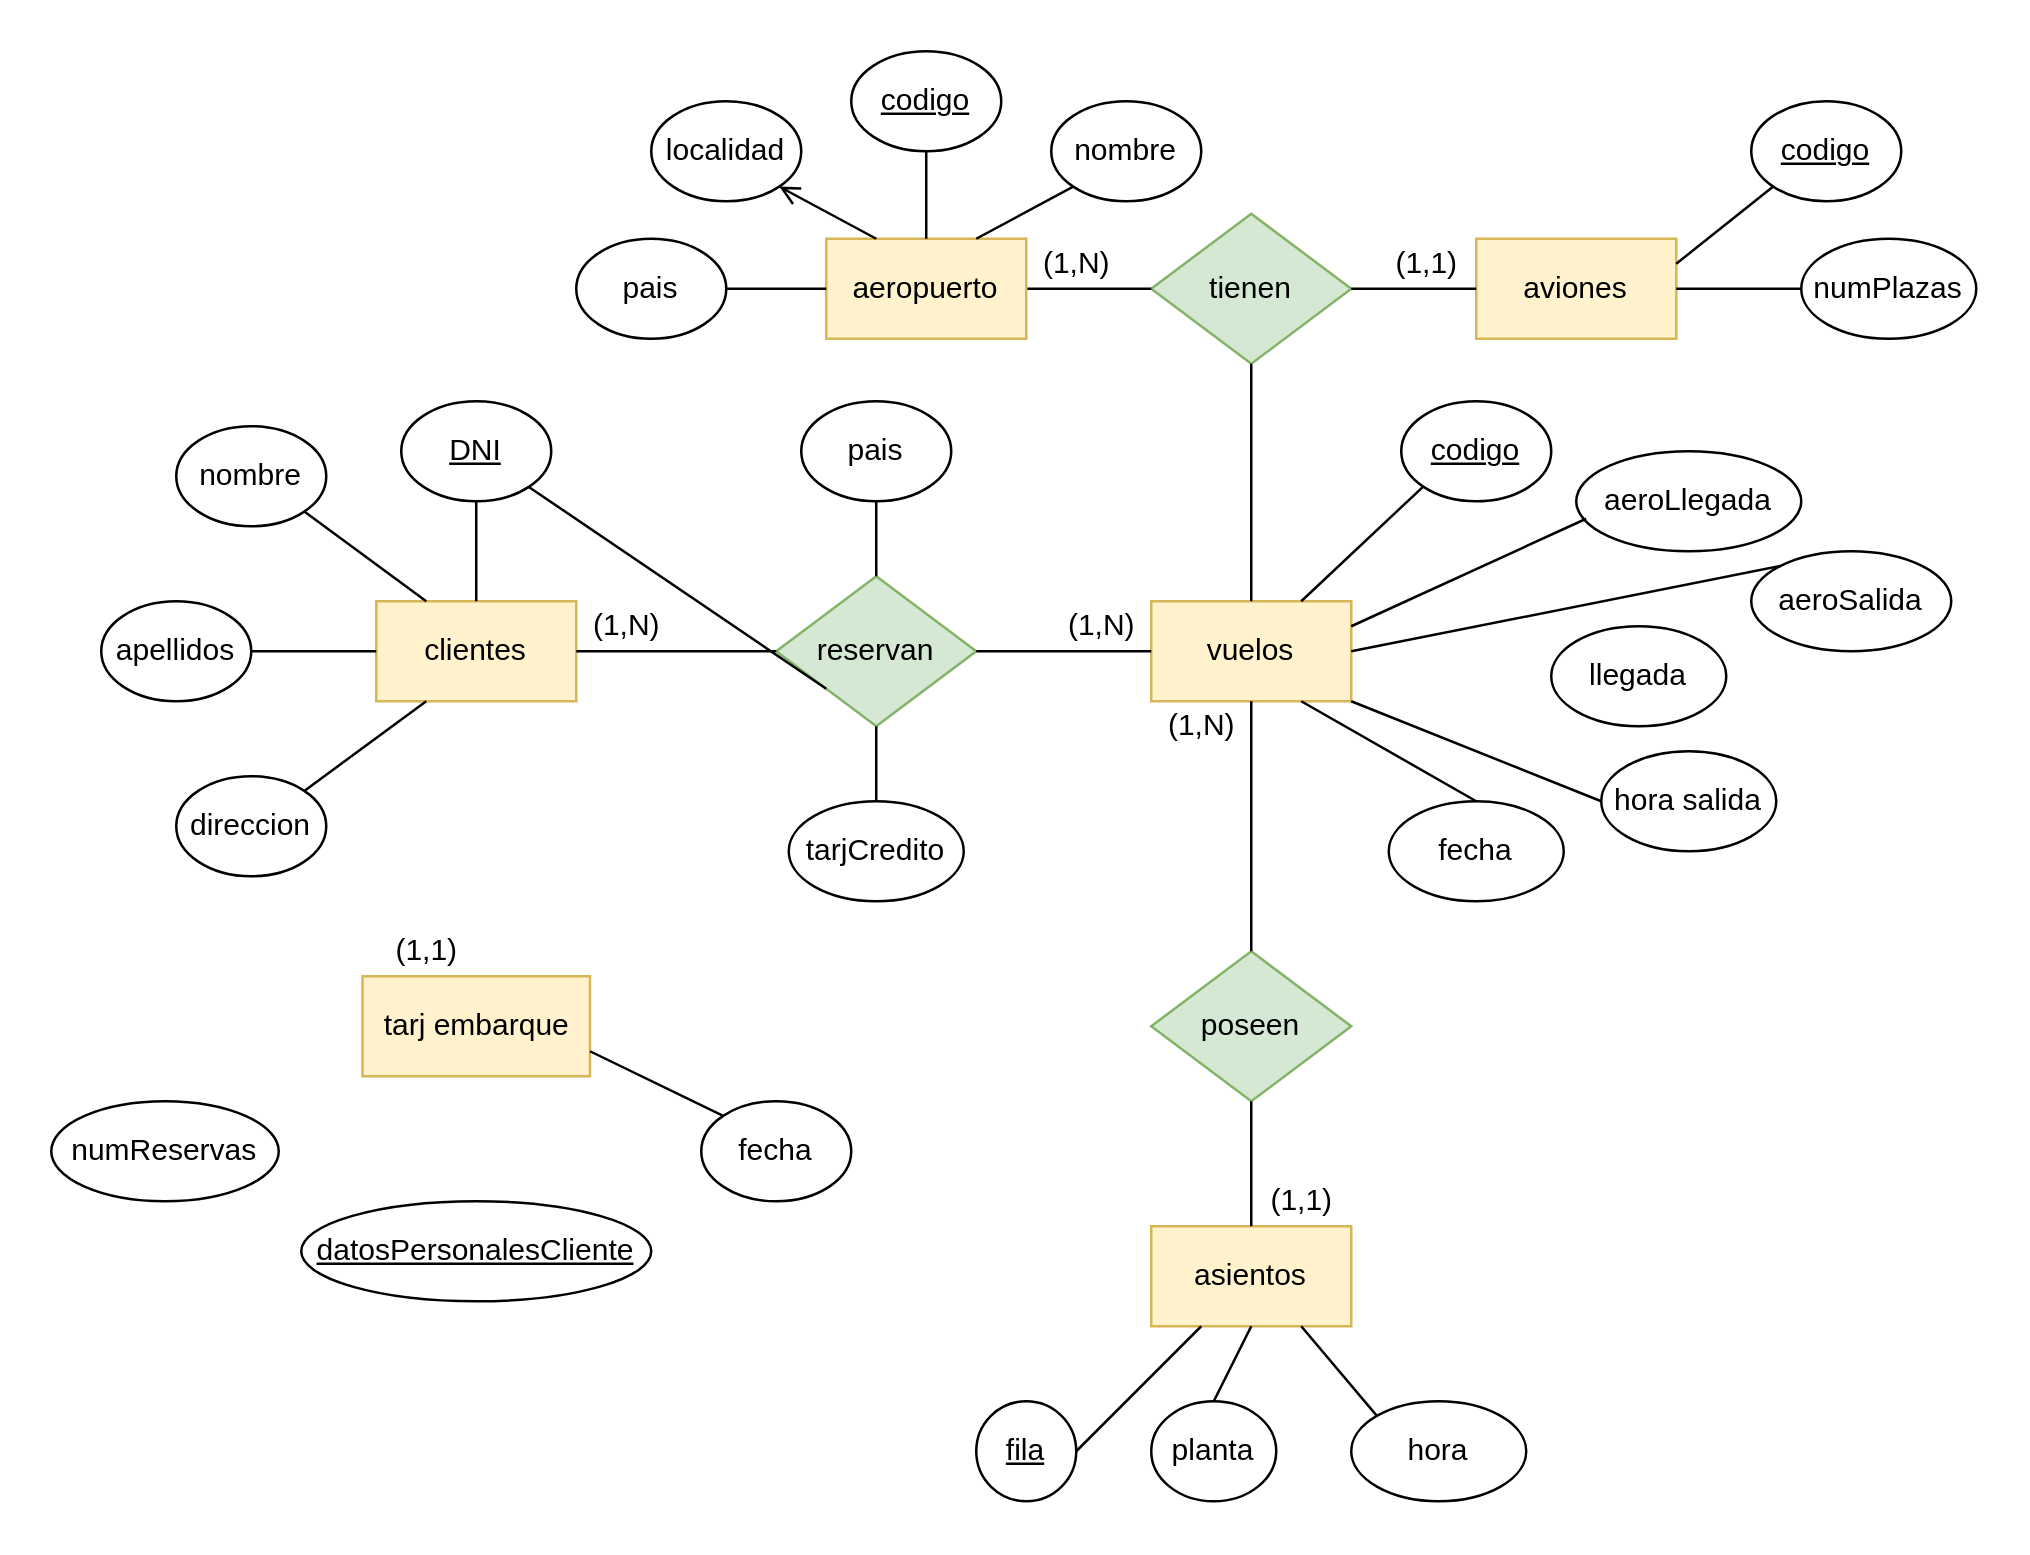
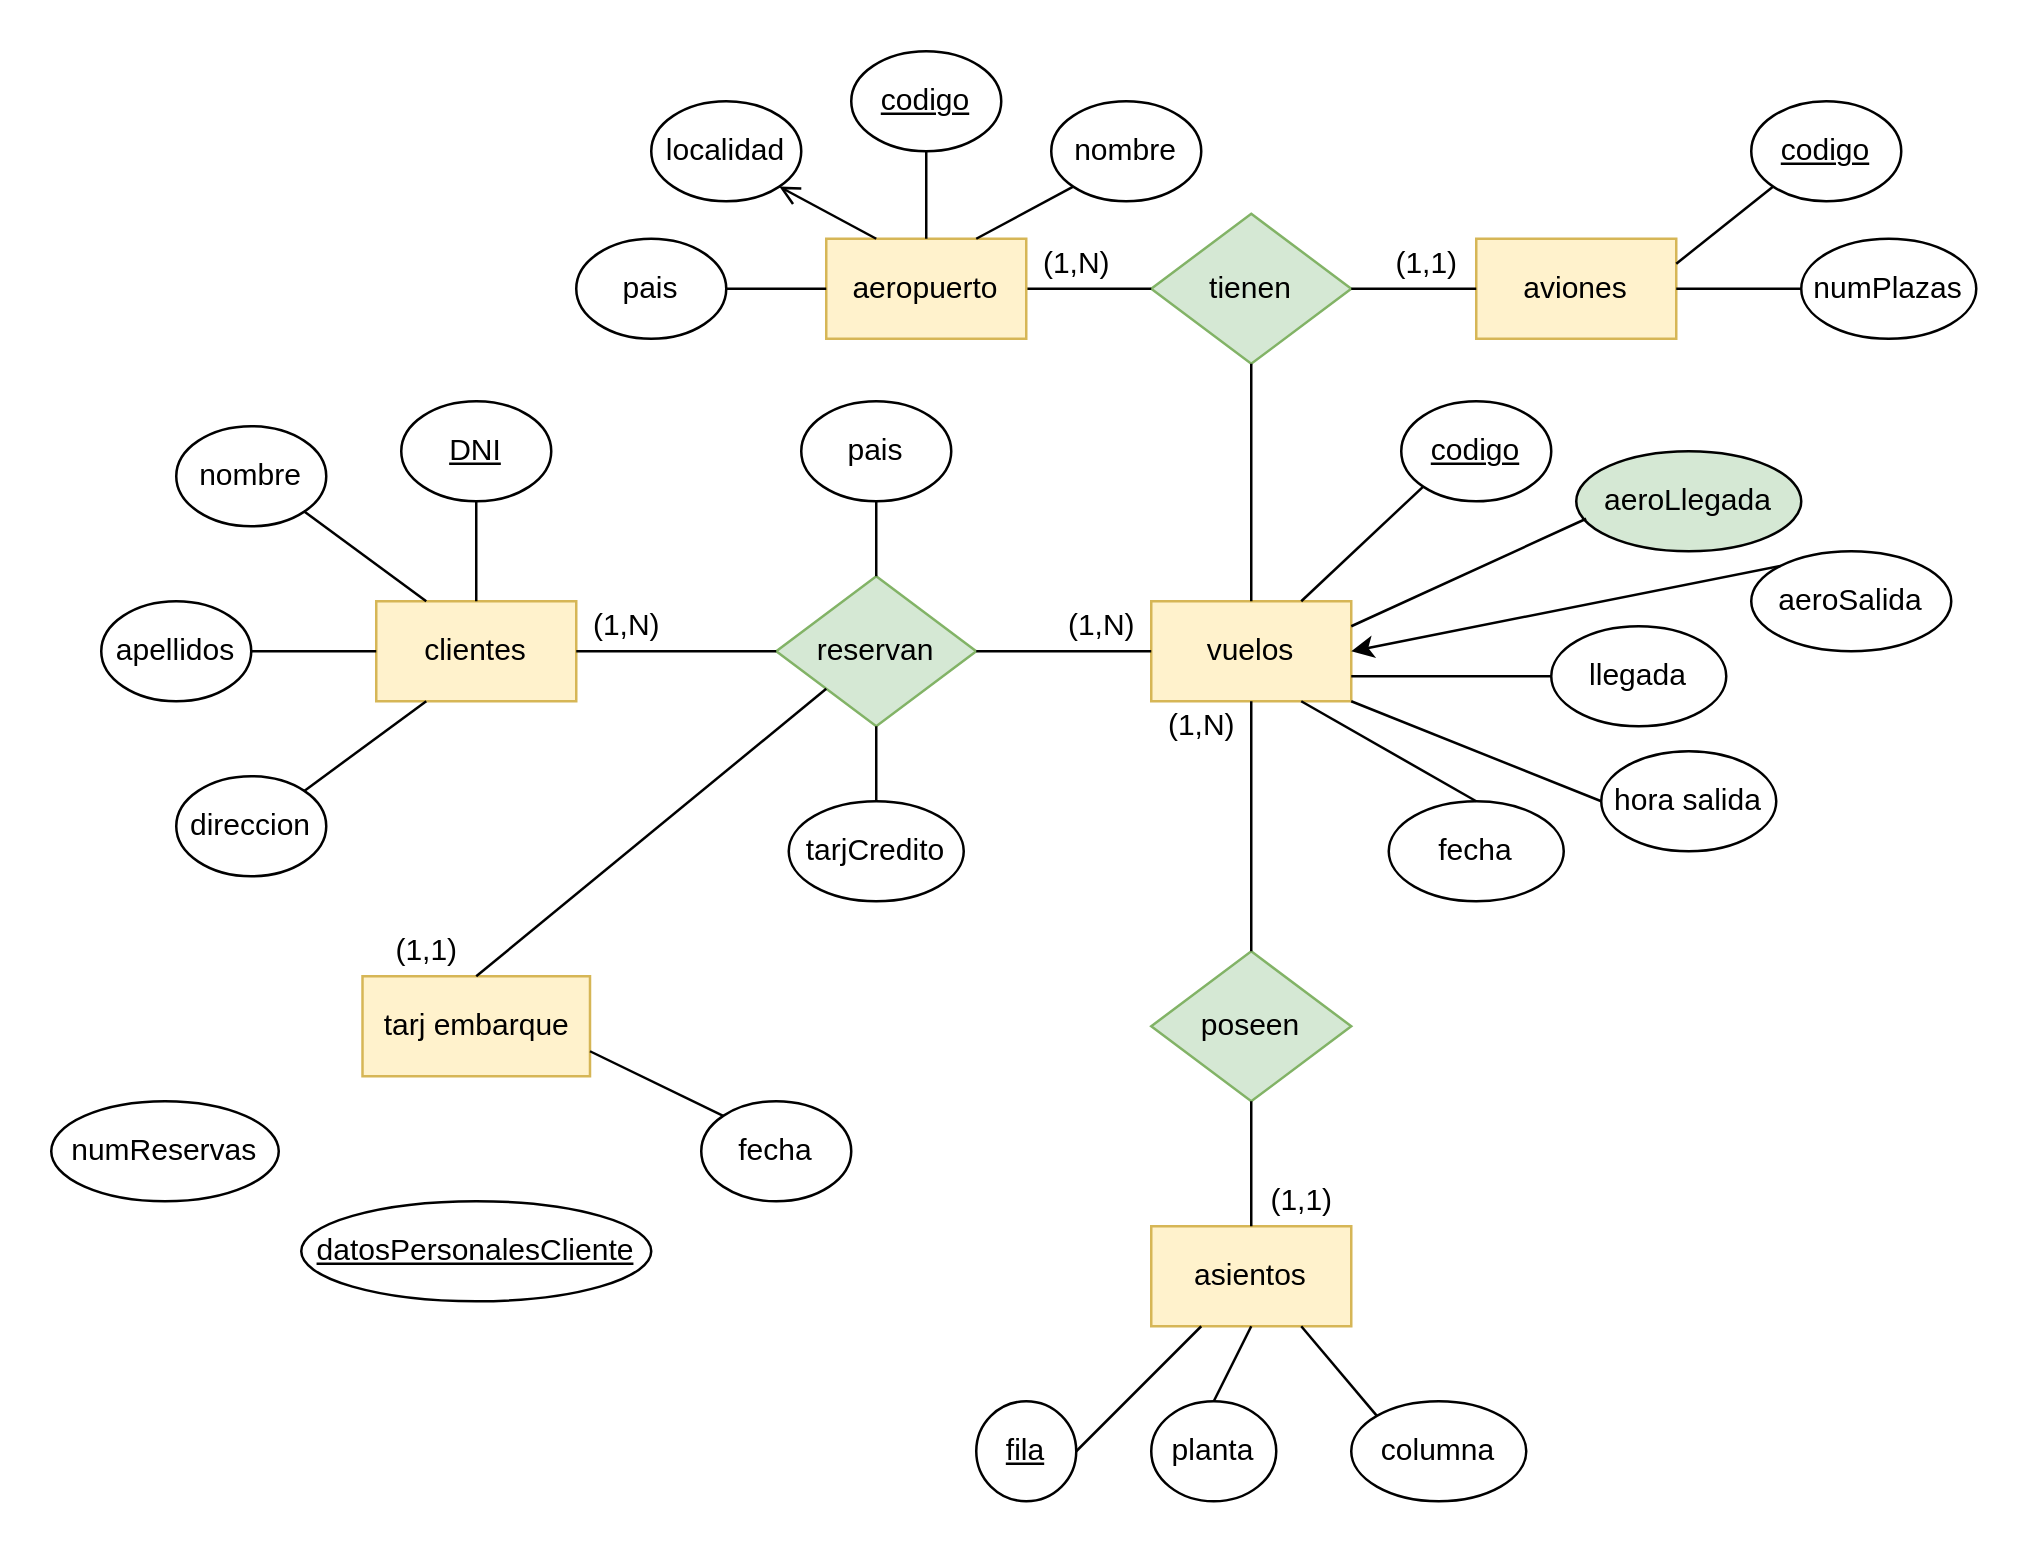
node "aeroLlegada": fillcolor #ffffff -> #d5e8d4
edge "DNI" -- "reservan": now "tarj embarque" -- "reservan"
edge "aeroSalida" -- "vuelos": arrowhead none -> classic
edge "vuelos" -- "llegada": added
node "hora": label "hora" -> "columna"
